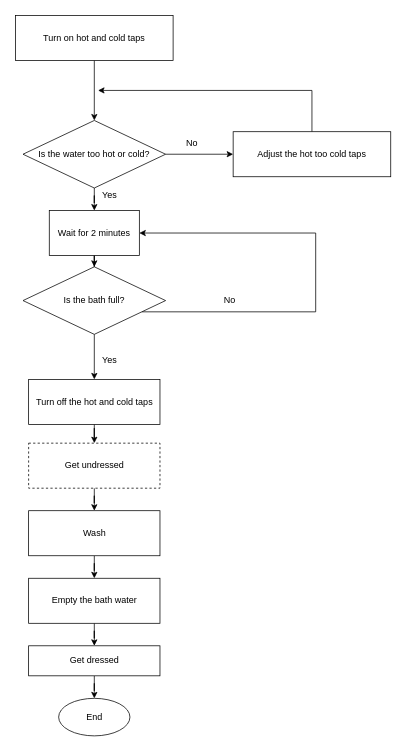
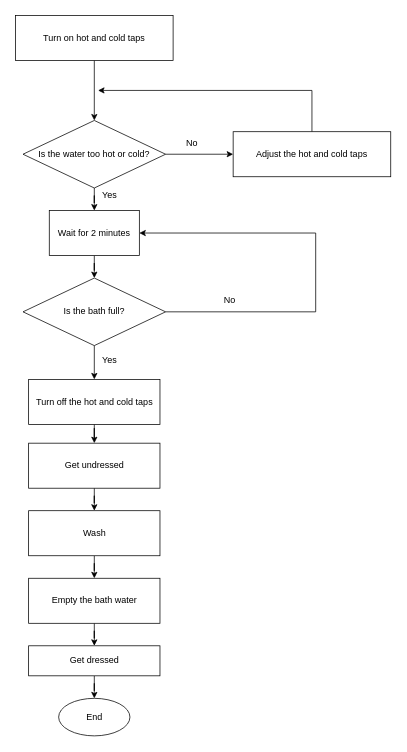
node "Adjust the hot too cold taps": label "Adjust the hot too cold taps" -> "Adjust the hot and cold taps"
node "Is the bath full?": moved (94, 300) -> (94, 312)
node "Get undressed": style dashed -> solid
